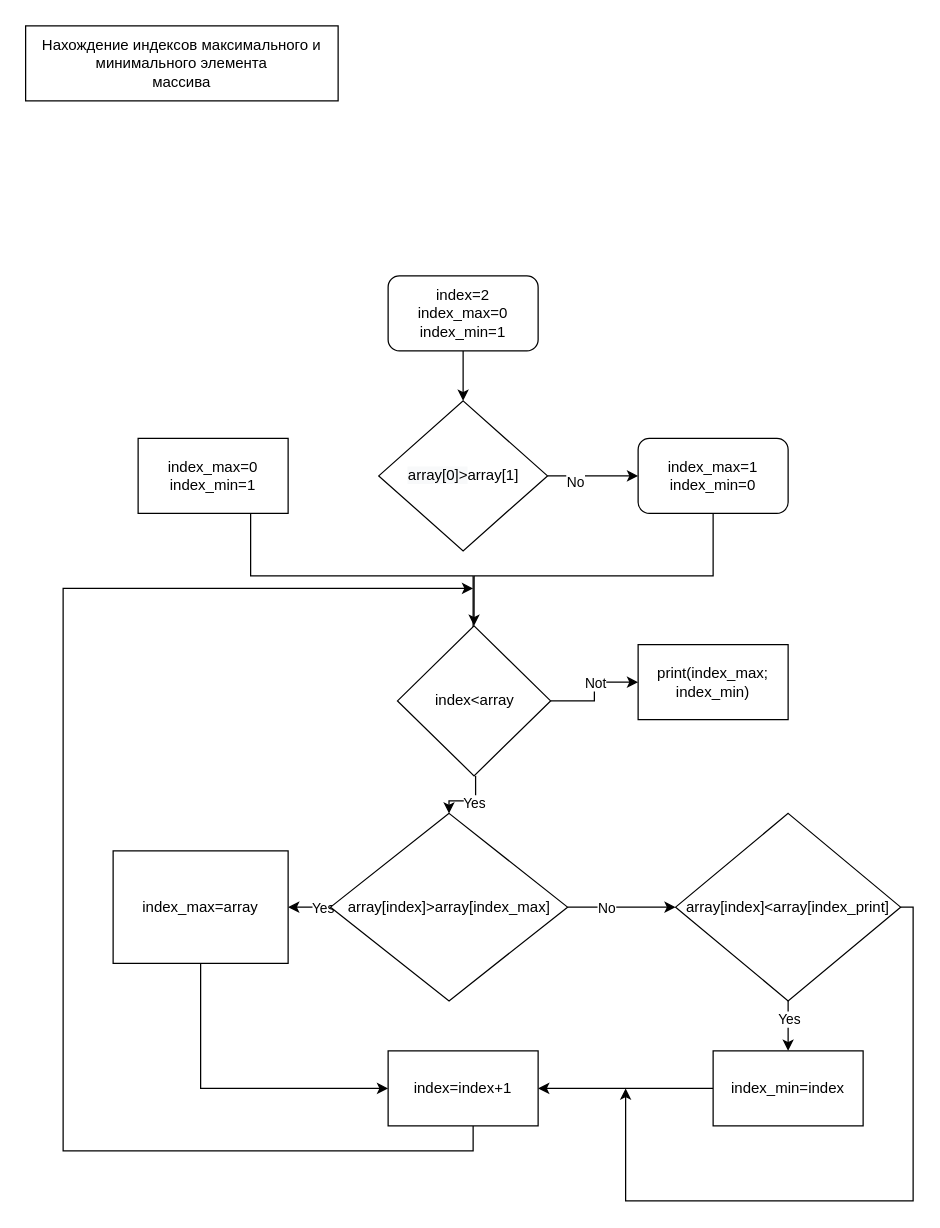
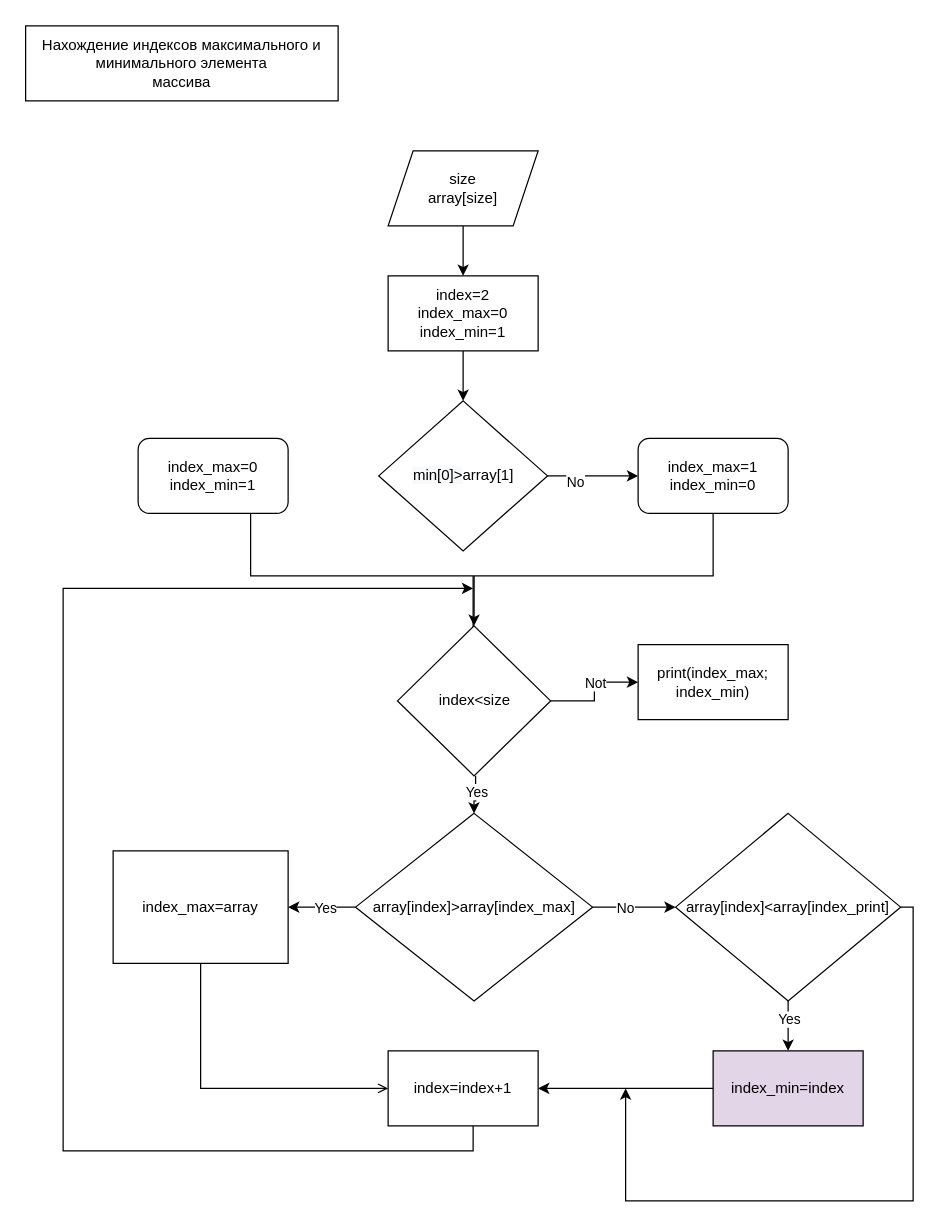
node "size array[size]": added
edge "size array[size]" -> "index=2 index_max=0 index_min=1": added
node "index=2 index_max=0 index_min=1": shape rounded rectangle -> rectangle
node "index_max=0 index_min=1": shape rectangle -> rounded rectangle
node "array[0]>array[1]": label "array[0]>array[1]" -> "min[0]>array[1]"
node "index<array": label "index<array" -> "index<size"
node "array[index]>array[index_max]": moved (449, 907) -> (474, 907)
edge "index_max=array" -> "index=index+1": arrowhead classic -> open
node "index_min=index": fillcolor #ffffff -> #e1d5e7
